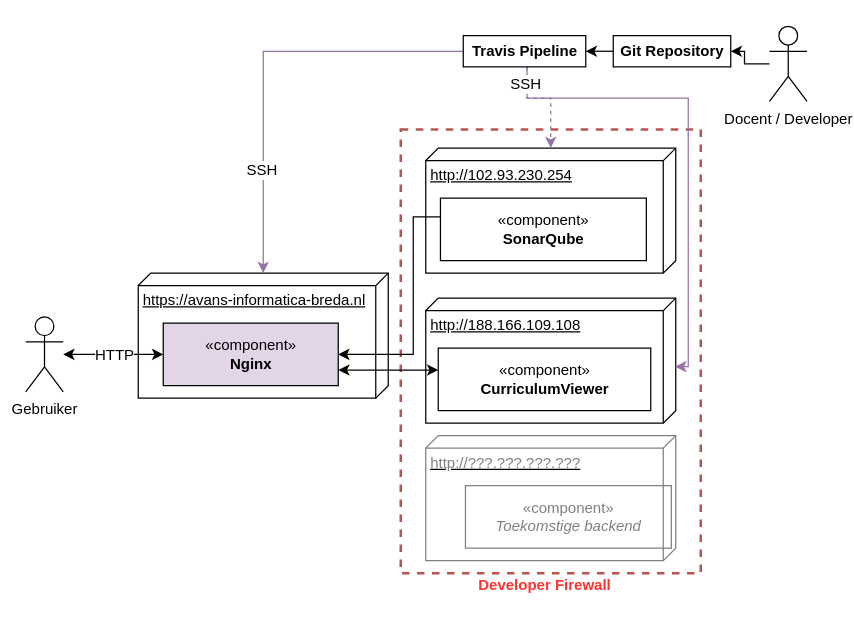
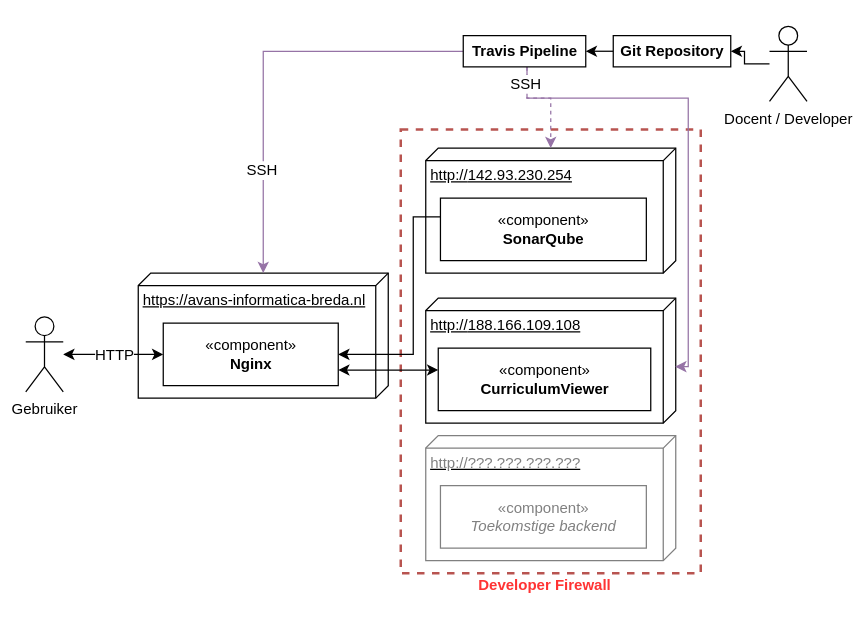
node "http://102.93.230.254": label "http://102.93.230.254" -> "http://142.93.230.254"
node "«component» Nginx": fillcolor #e1d5e7 -> #ffffff
node "«component» Toekomstige backend": moved (568, 517) -> (543, 517)
